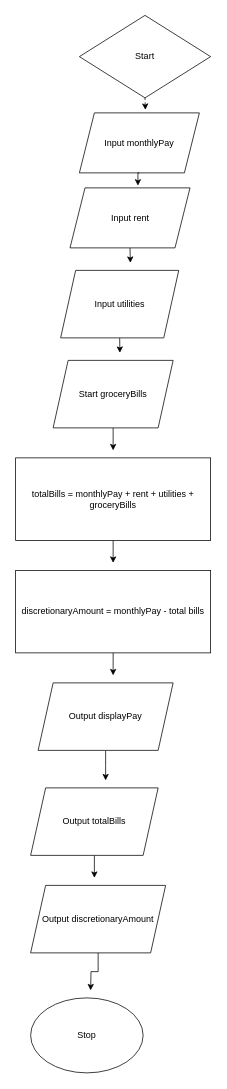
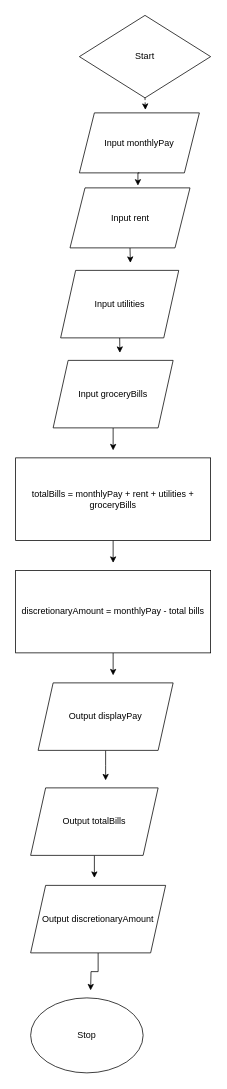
node "Start groceryBills": label "Start groceryBills" -> "Input groceryBills"
